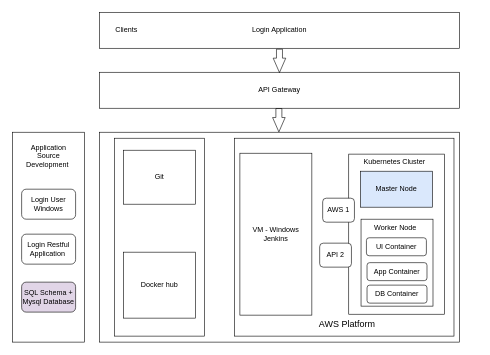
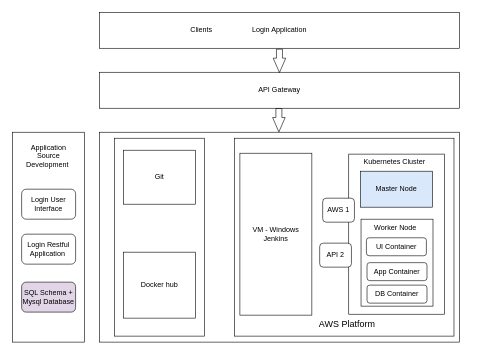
node "Clients": moved (126, 30) -> (201, 30)
node "Login User Windows": label "Login User Windows" -> "Login User Interface"
